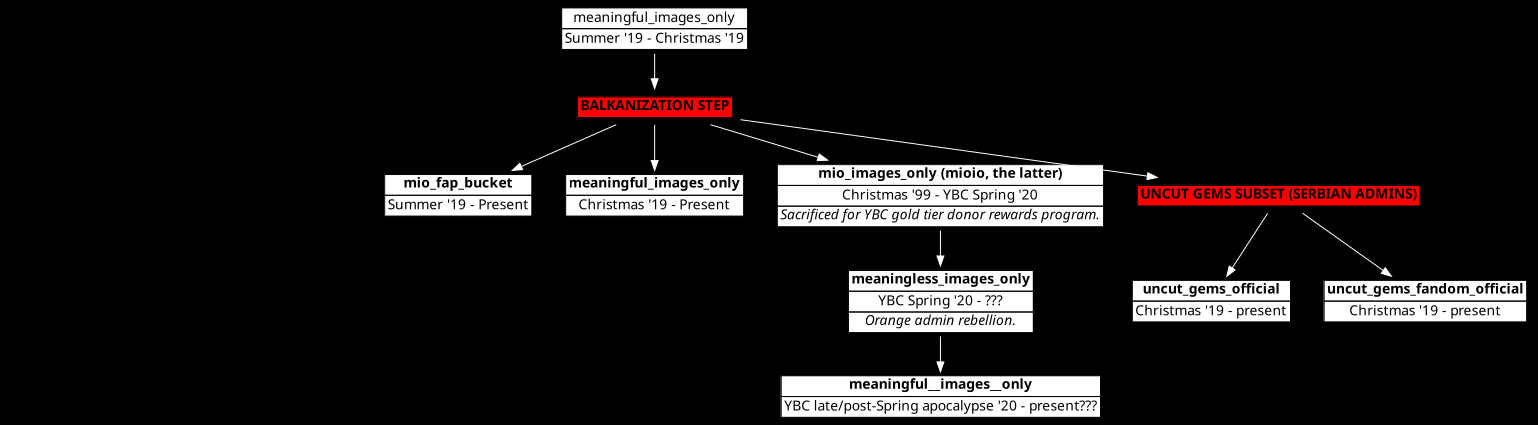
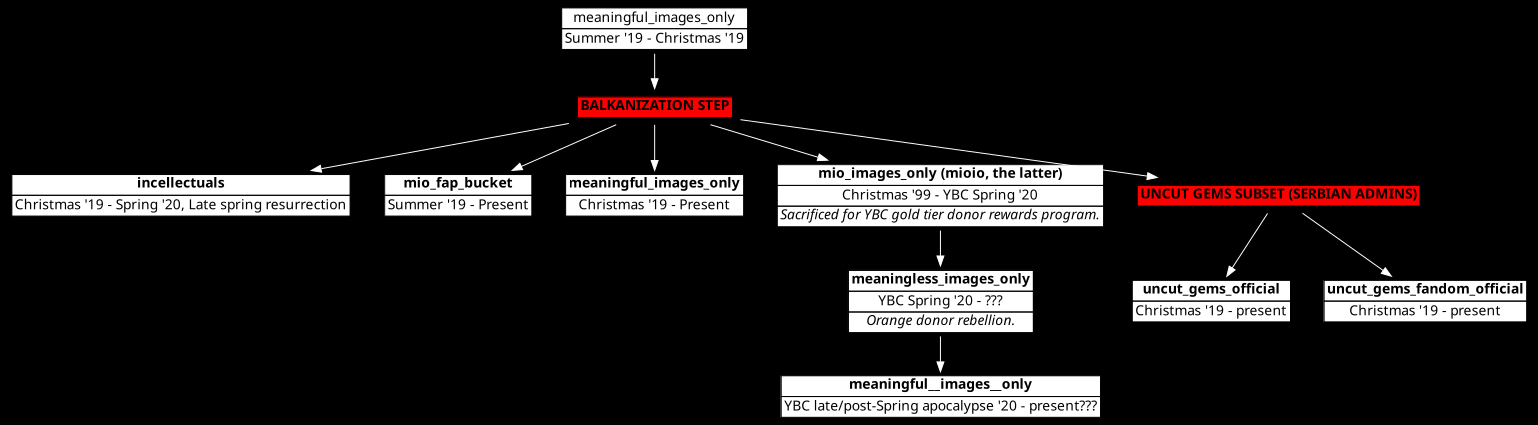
node "incellectuals": added
node "meaningless_images_only": text "Orange admin rebellion." -> "Orange donor rebellion."
